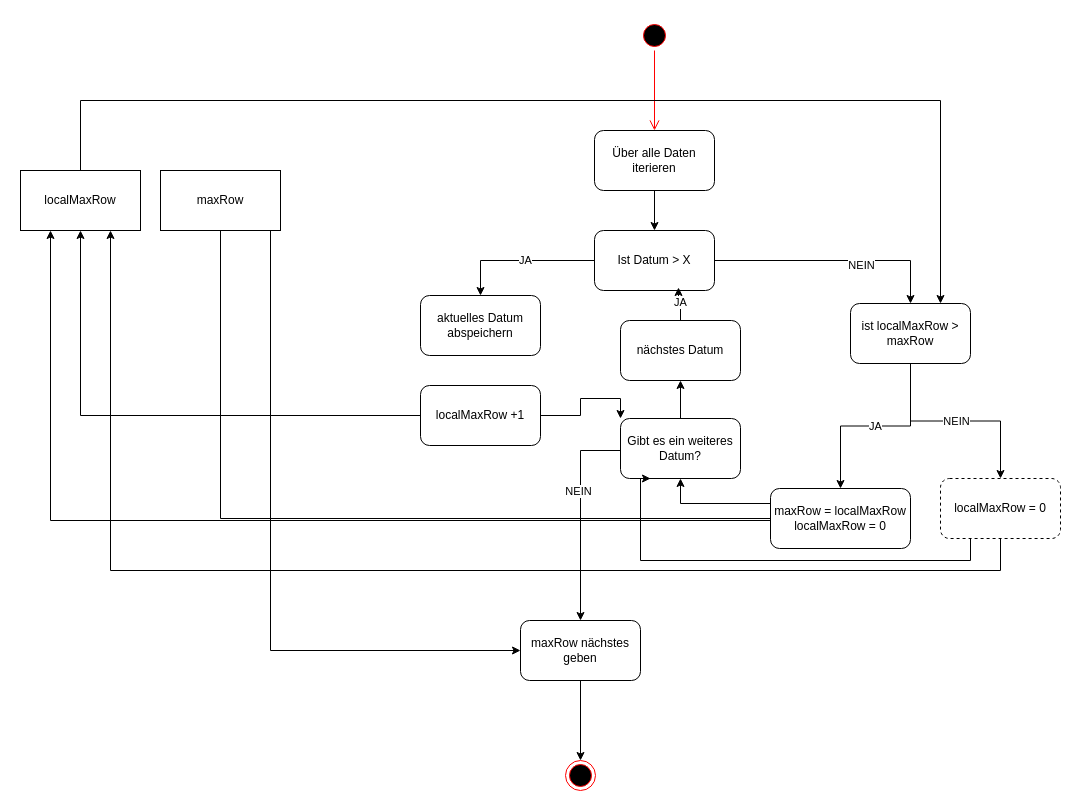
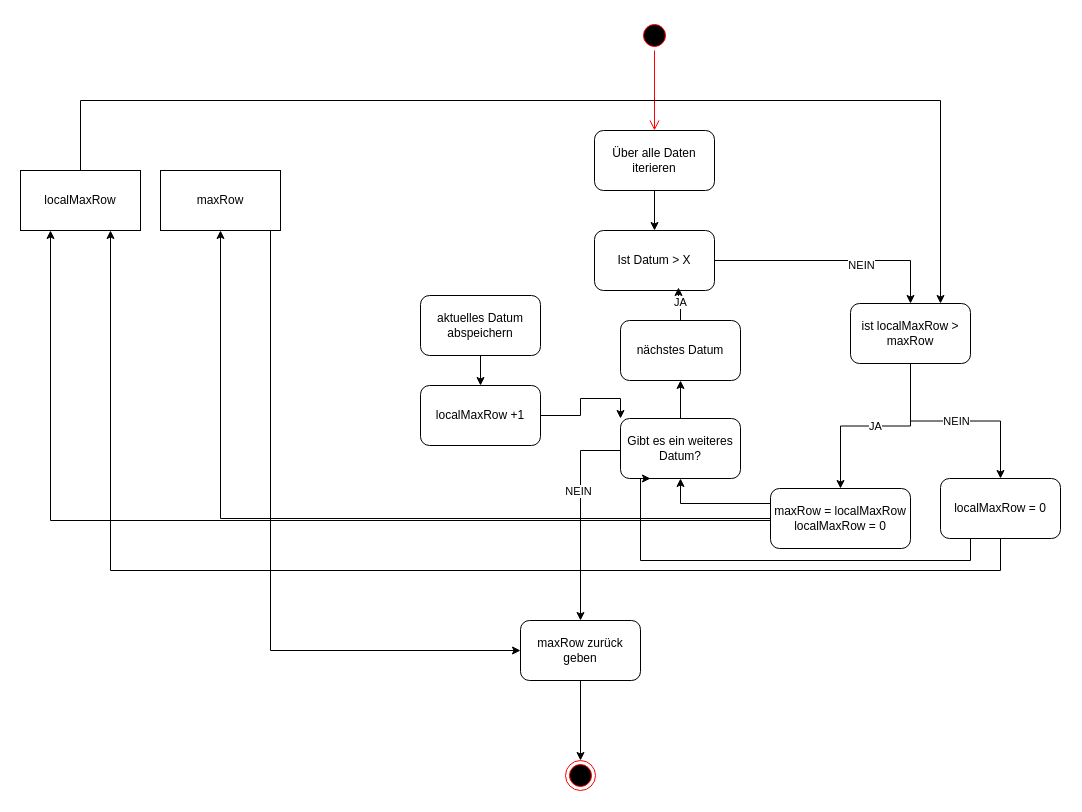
edge "maxRow" -- "maxRow = localMaxRow localMaxRow = 0": arrowhead none -> classic
edge "Ist Datum > X" -> "aktuelles Datum abspeichern": removed, label "JA"
edge "aktuelles Datum abspeichern" -> "localMaxRow +1": added
edge "localMaxRow +1" -> "localMaxRow": removed
node "localMaxRow = 0": style dashed -> solid
node "maxRow nächstes geben": label "maxRow nächstes geben" -> "maxRow zurück geben"
